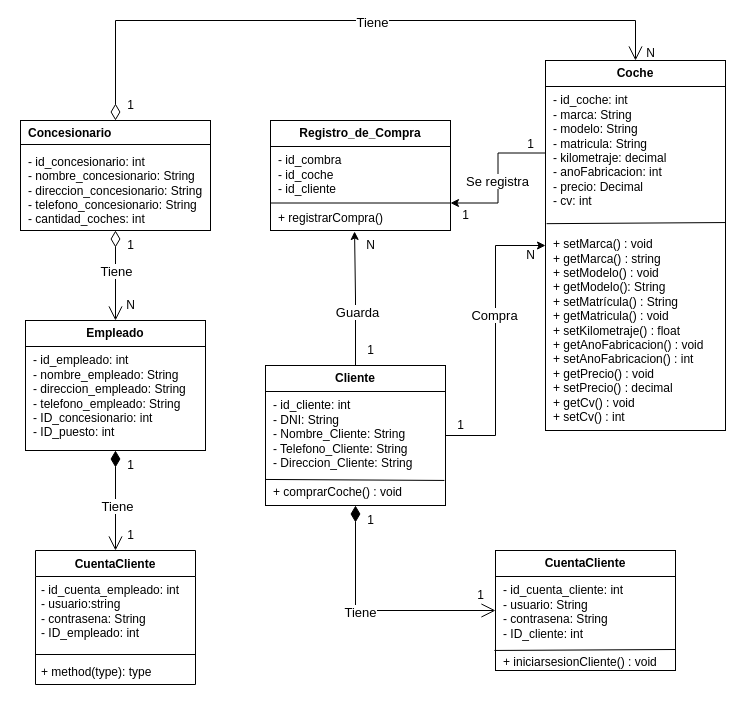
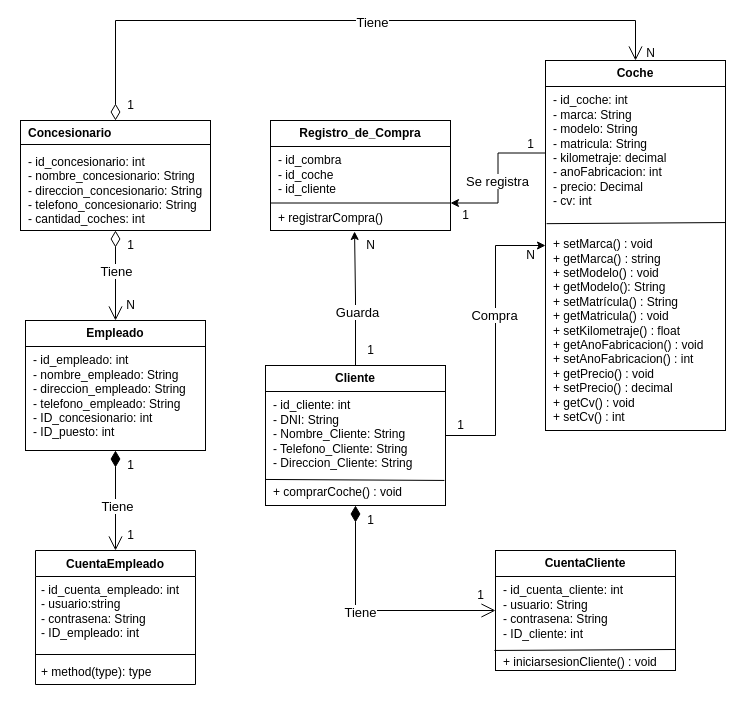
node "CuentaCliente": label "CuentaCliente" -> "CuentaEmpleado"
